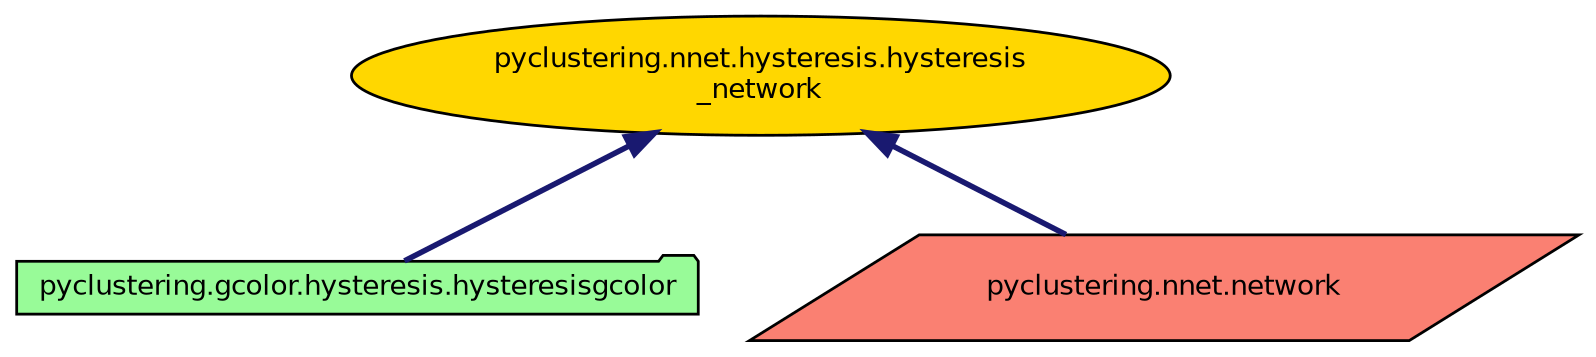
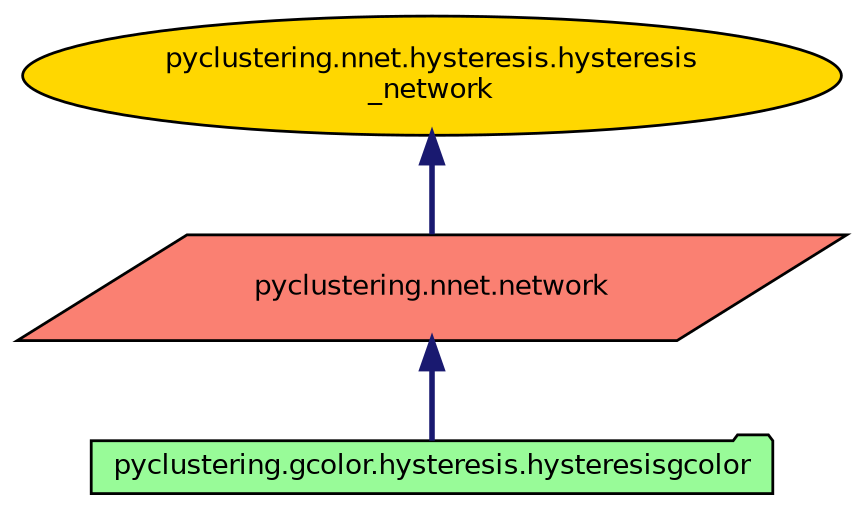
edge "pyclustering.gcolor.hysteresis.hysteresisgcolor" -> "pyclustering.nnet.hysteresis.hysteresis _network": now "pyclustering.gcolor.hysteresis.hysteresisgcolor" -> "pyclustering.nnet.network"
